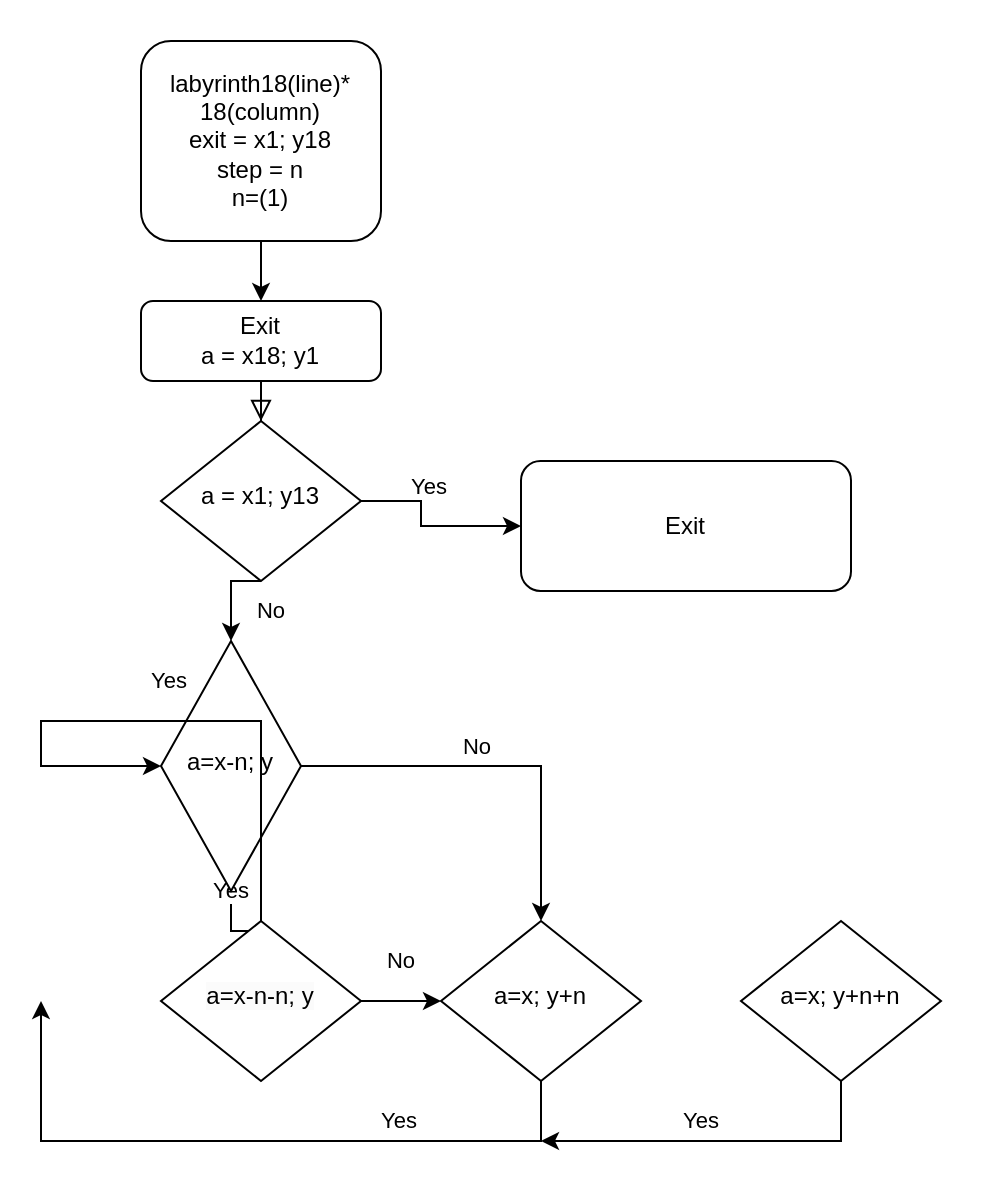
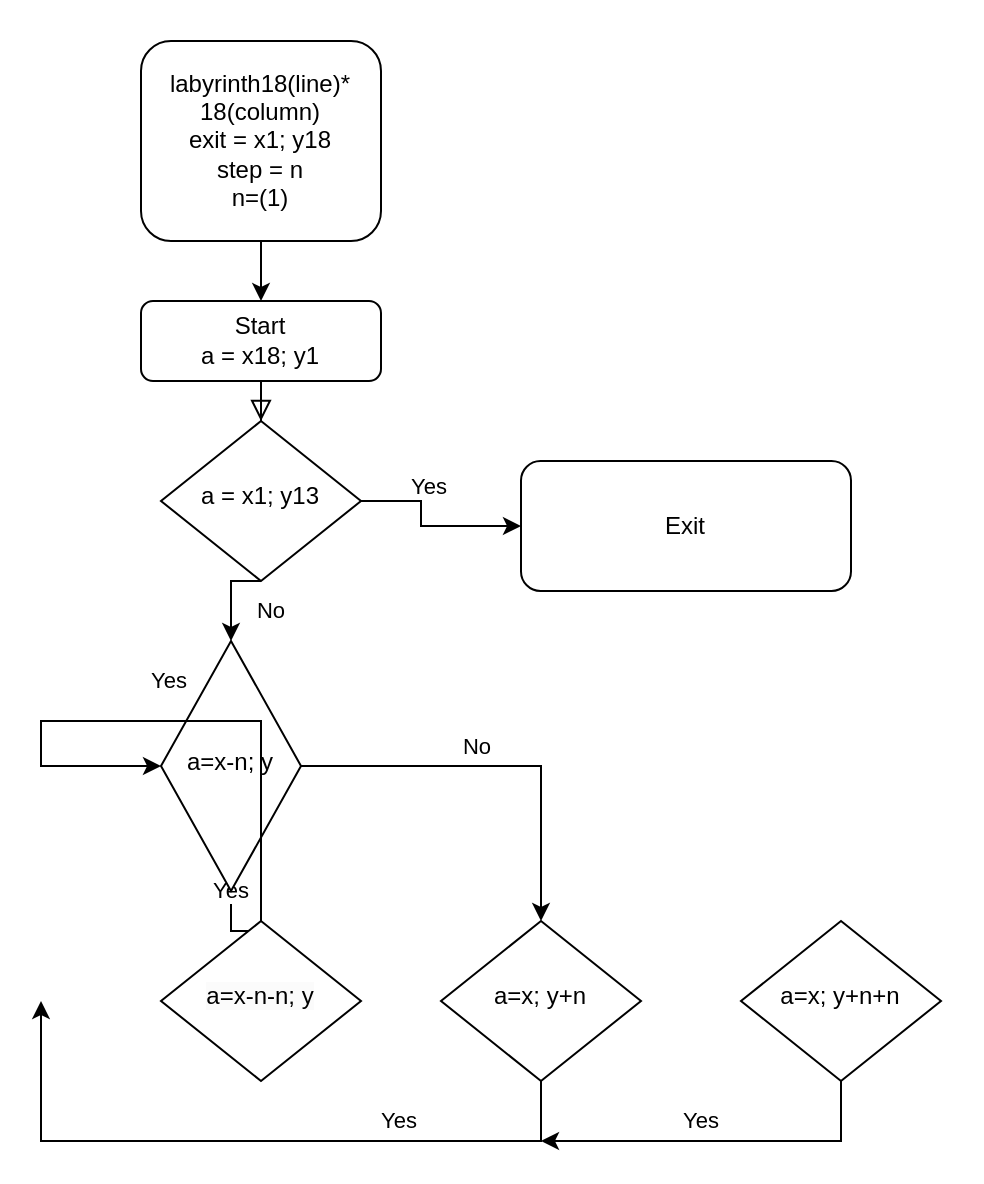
node "Exit a = x18; y1": label "Exit a = x18; y1" -> "Start a = x18; y1"
edge "a=x-n-n; y" -> "a=x; y+n": removed, label "No"
